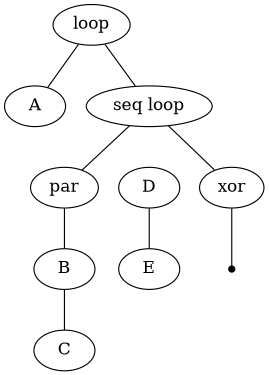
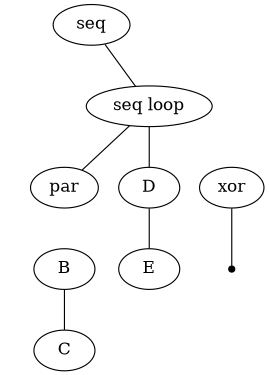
node "loop": label "loop" -> "seq"
node "A": removed
edge "seq loop" -- "xor": now "seq loop" -- "D"
edge "par" -- "B": removed
